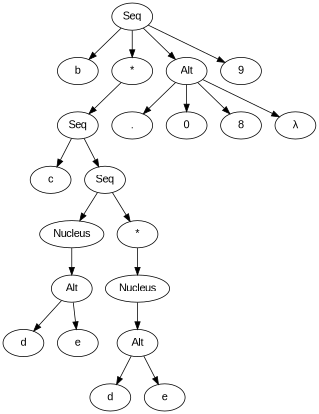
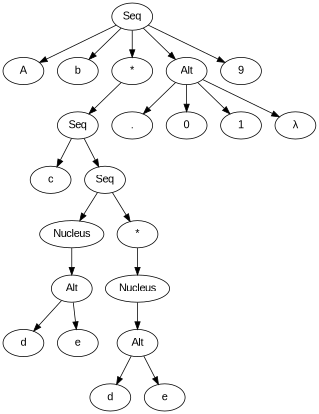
node "A": added
node "8": label "8" -> "1"
